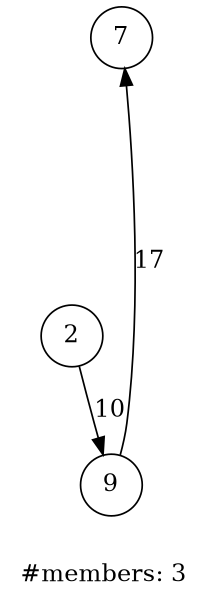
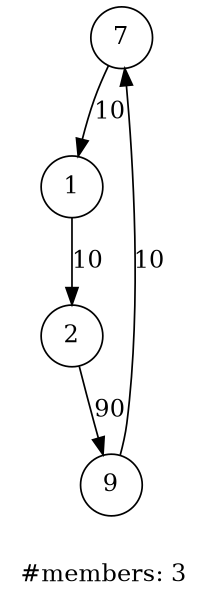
node "1": added
edge "9" -> "7": label "17" -> "10"
edge "2" -> "9": label "10" -> "90"
